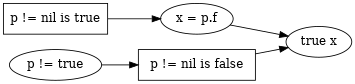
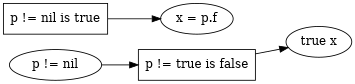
edge "x = p.f" -> "true x": removed
node "p != true": label "p != true" -> "p != nil"
node "p != nil is false": label "p != nil is false" -> "p != true is false"
